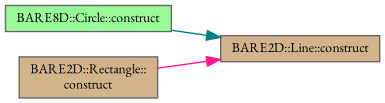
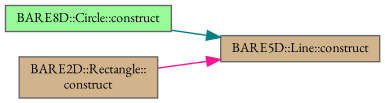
node "BARE2D::Line::construct": label "BARE2D::Line::construct" -> "BARE5D::Line::construct"
